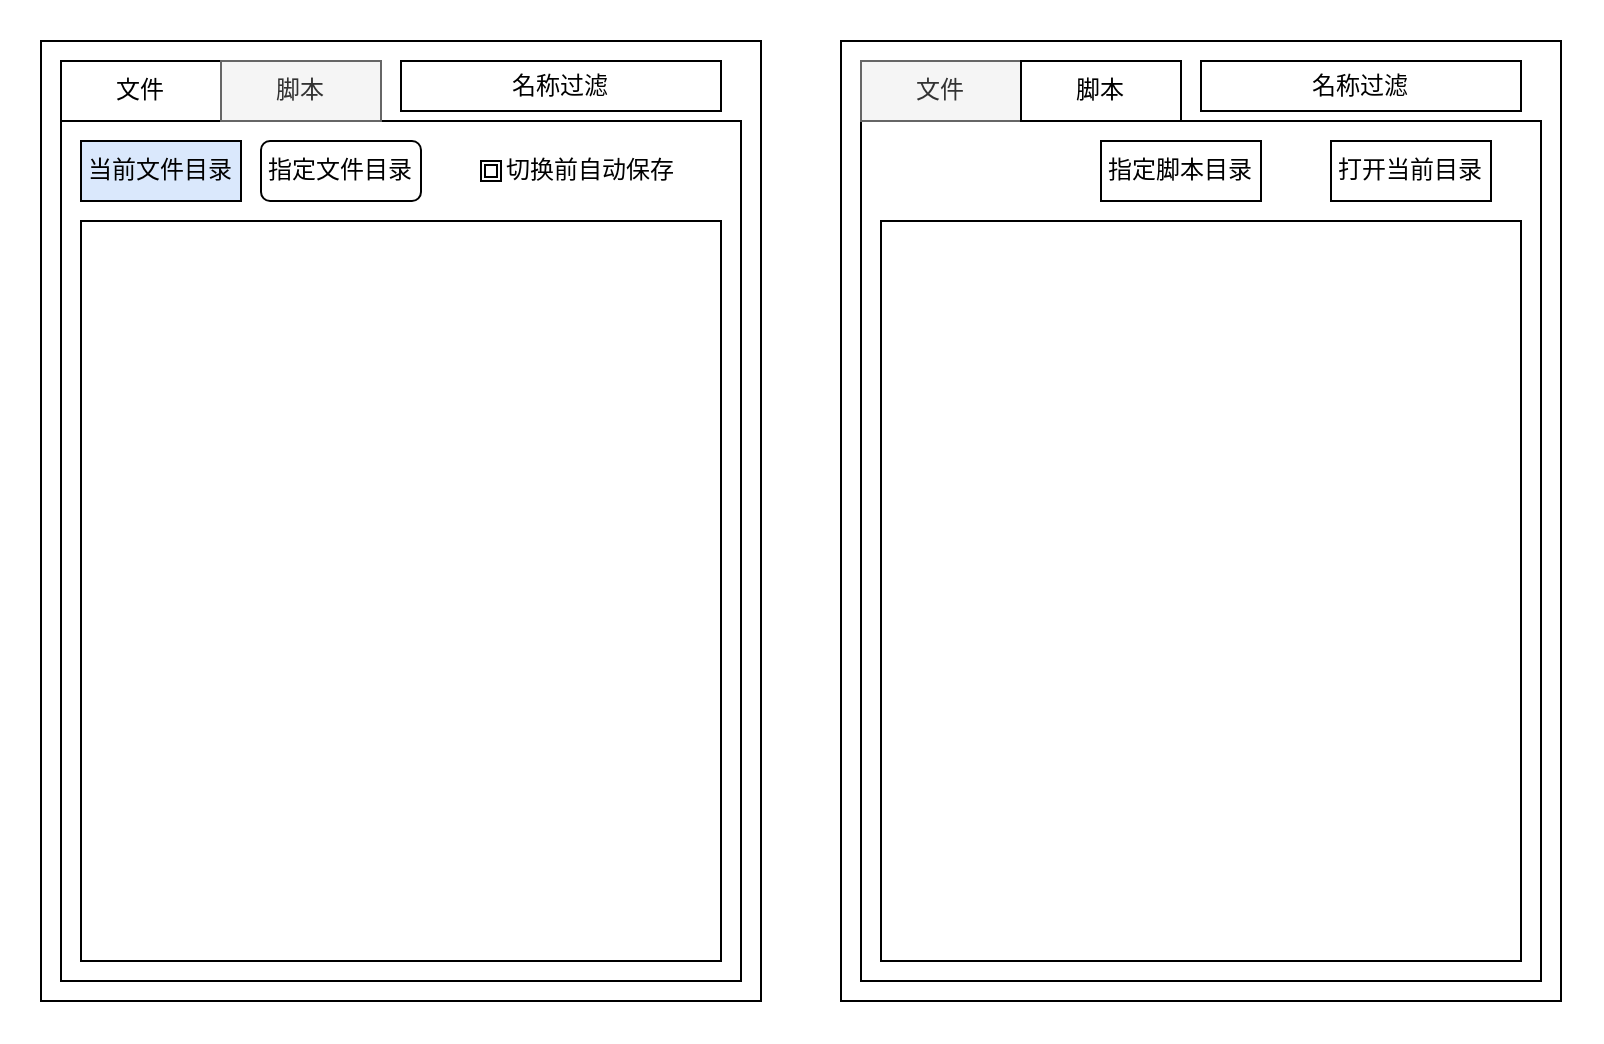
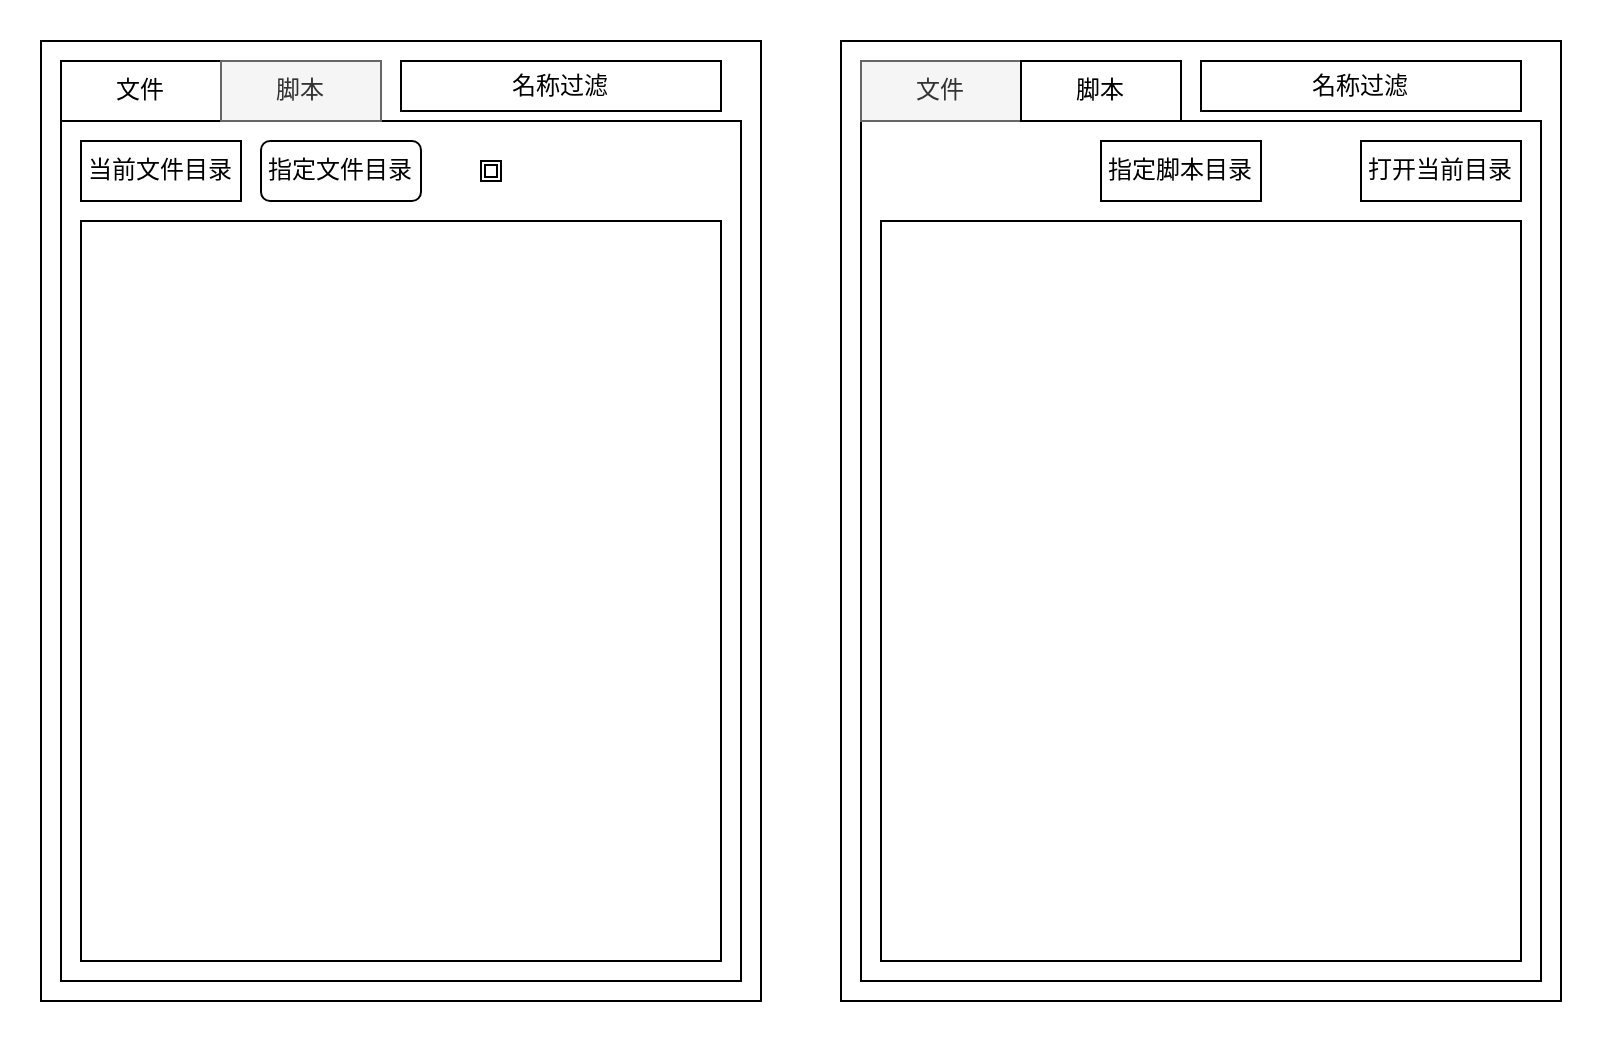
node "当前文件目录": fillcolor #dae8fc -> #ffffff
node "切换前自动保存": removed
node "打开当前目录": moved (1411, 171) -> (1441, 171)
